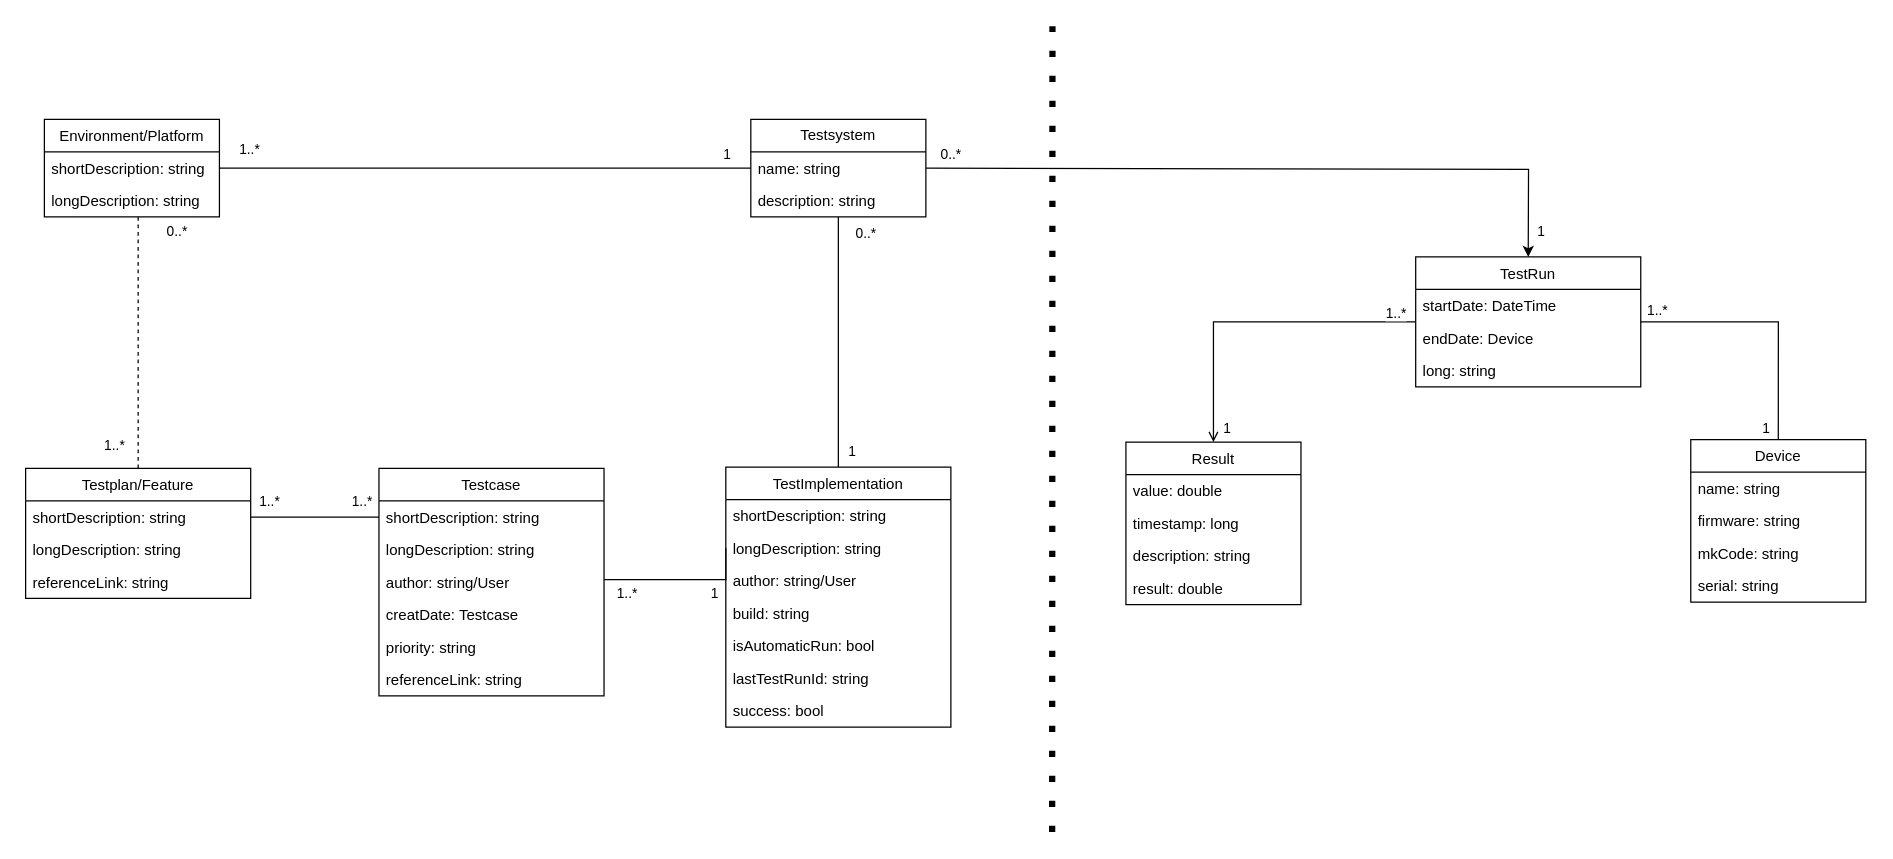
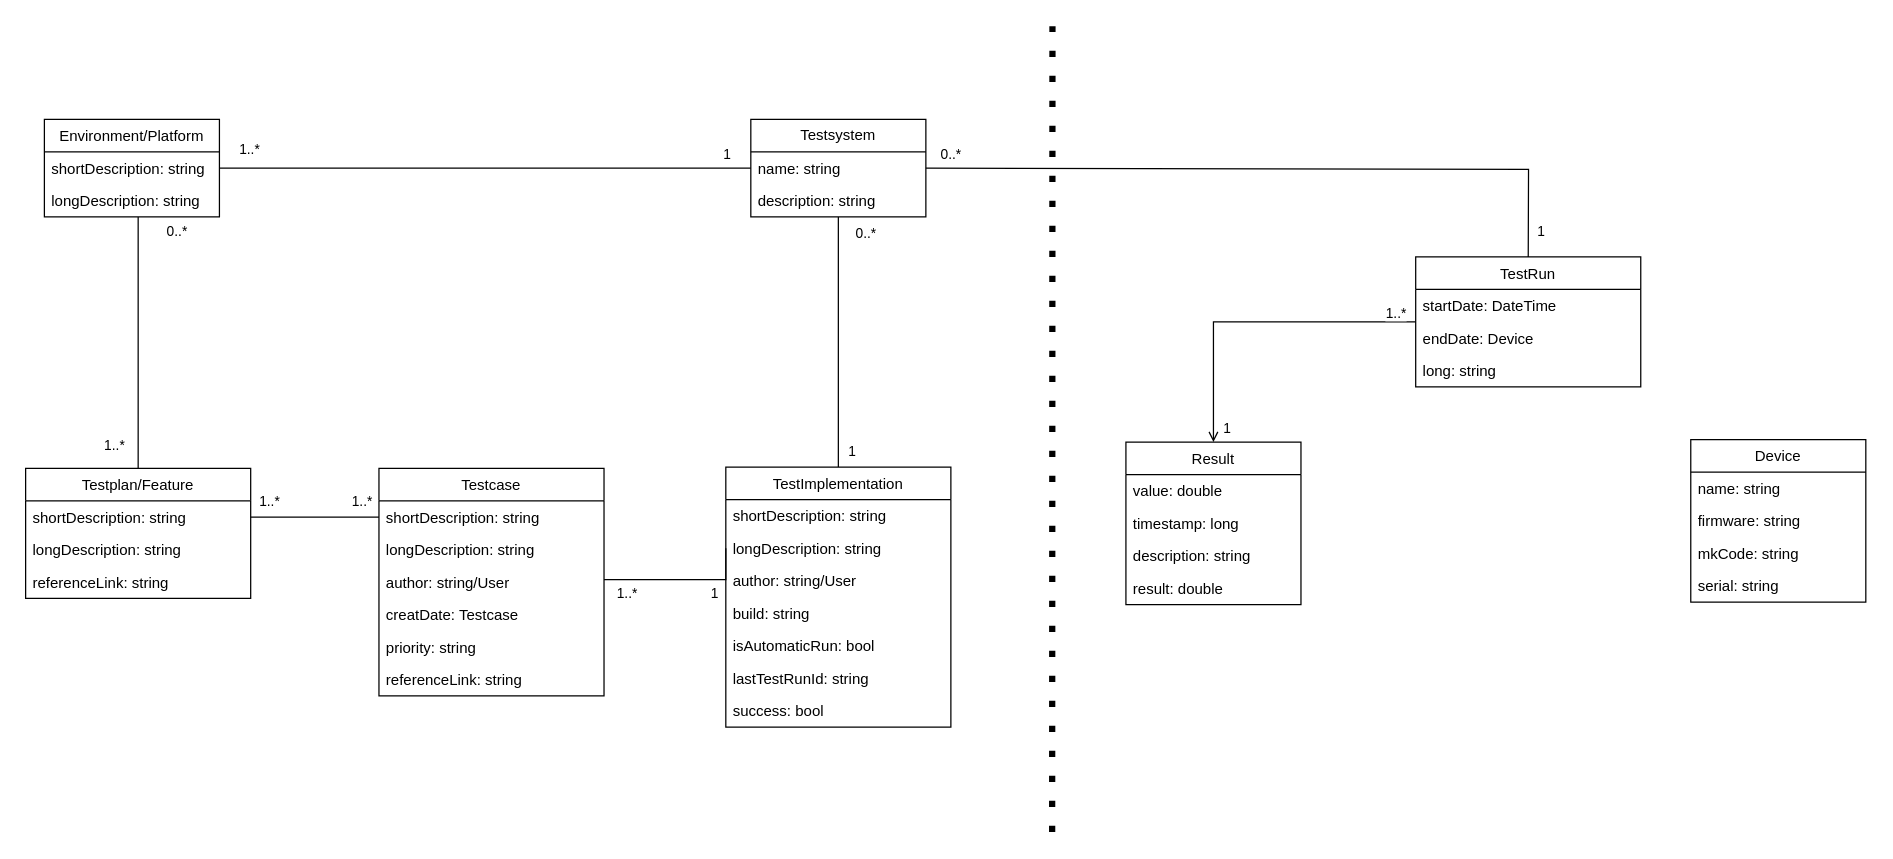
edge "Testsystem" -> "TestRun": arrowhead classic -> none
edge "TestRun" -- "Device": removed, labels "1..*", "1"
edge "Environment/Platform" -- "Testplan/Feature": style dashed -> solid
